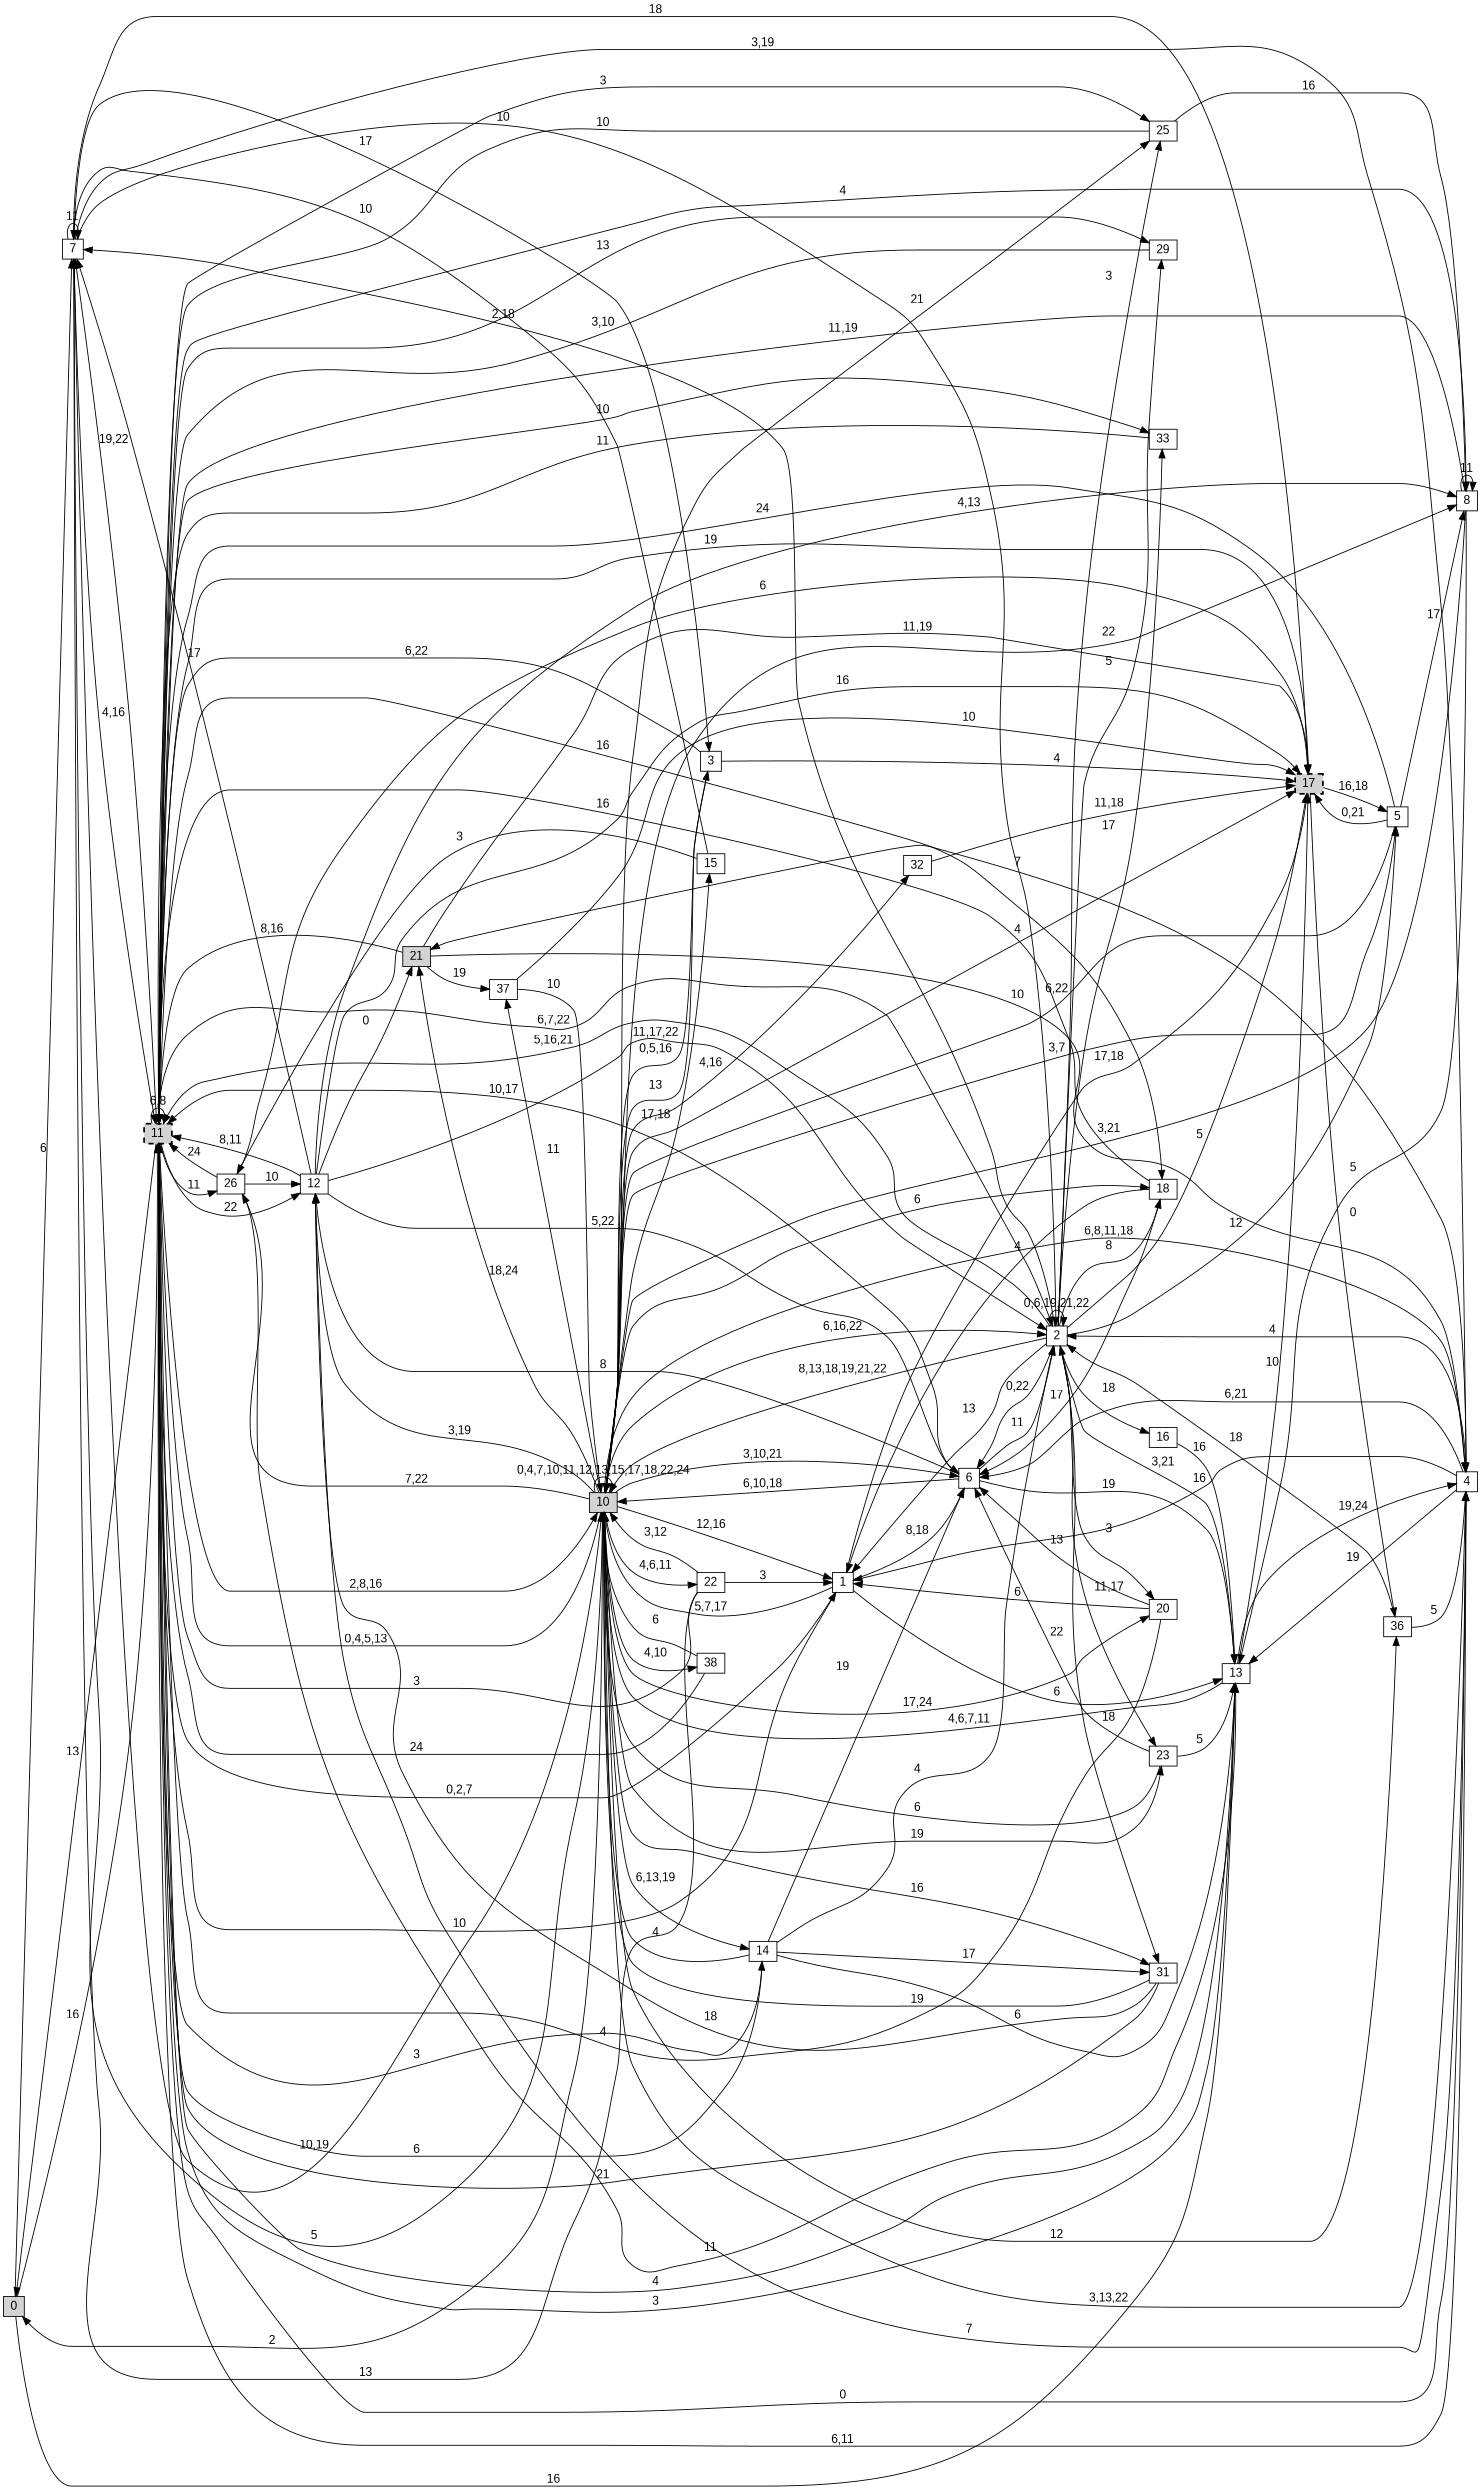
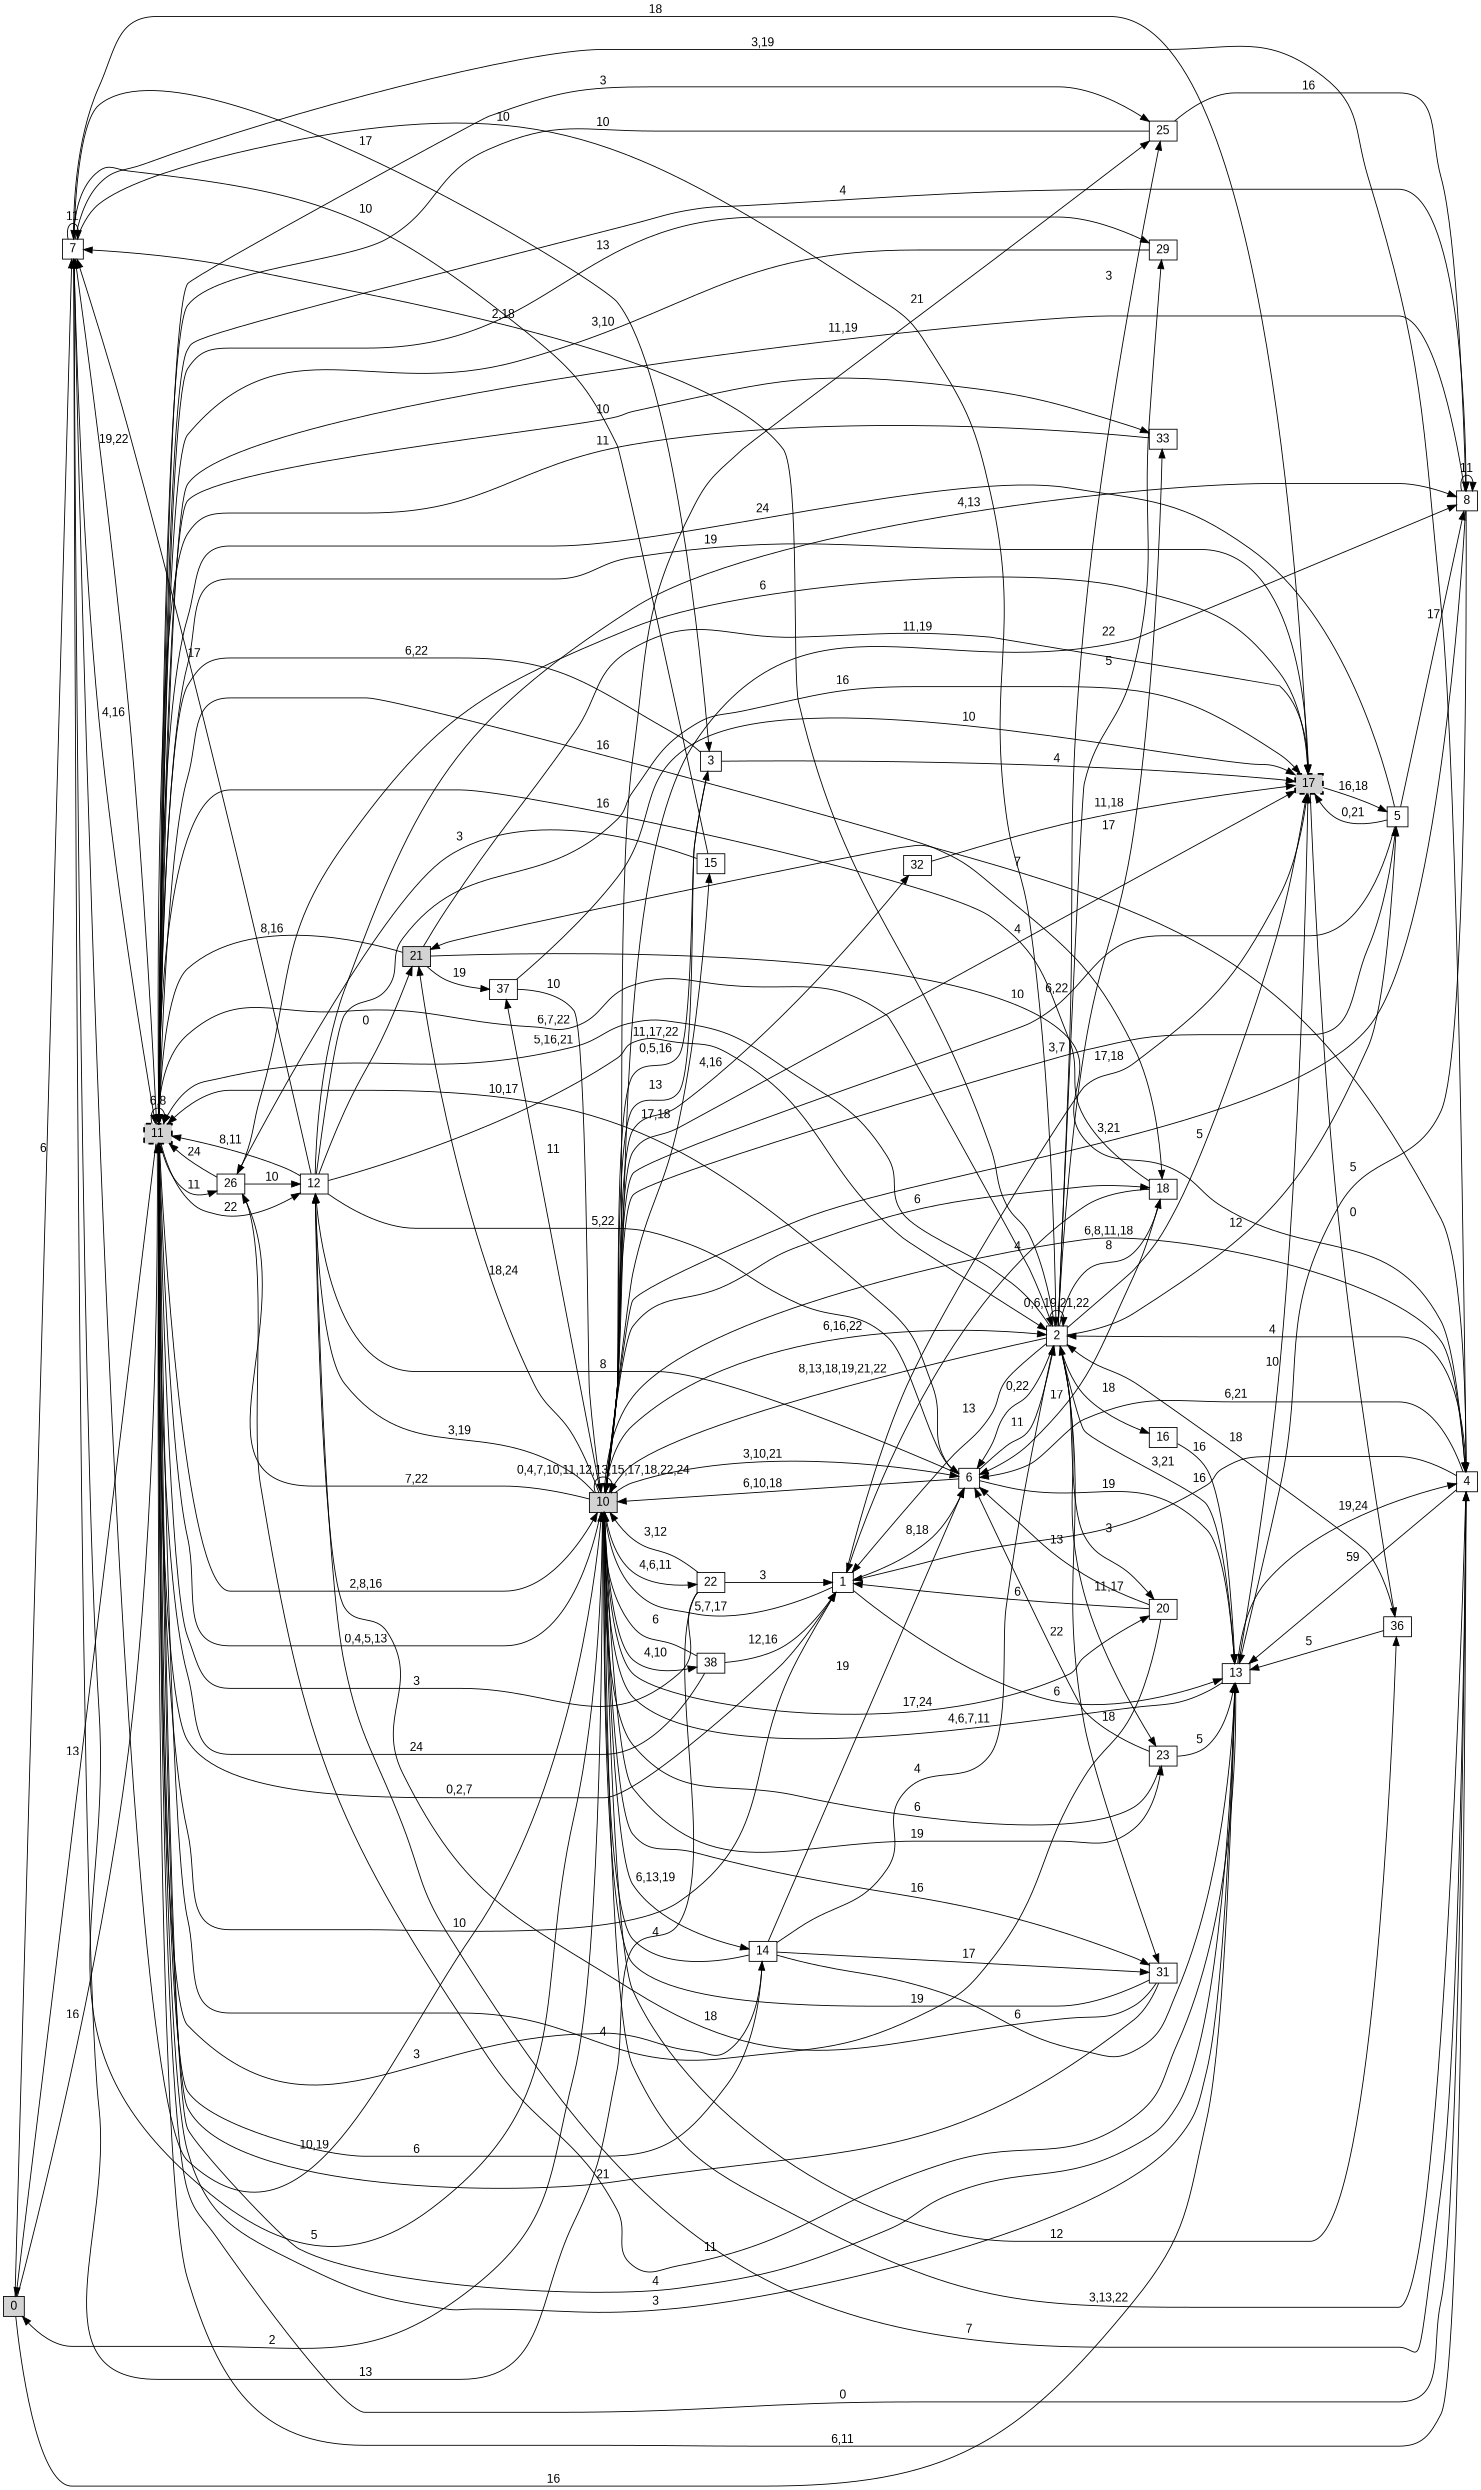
edge "10" -> "1": now "38" -> "1"
edge "4" -> "13": label "19" -> "59"
edge "36" -> "4": now "36" -> "13"
